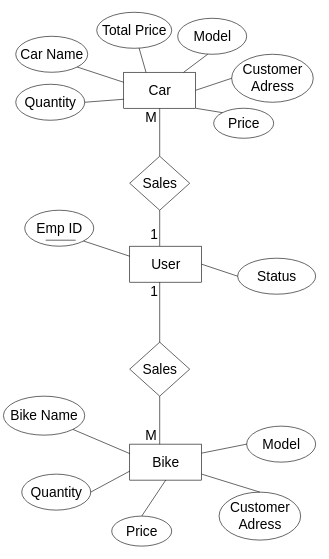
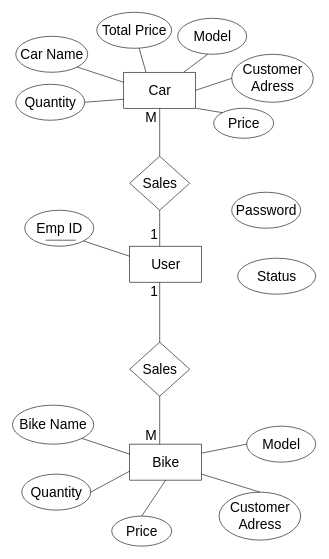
node "Password": added
edge "User" -- "Status": removed
node "Bike Name": moved (44, 416) -> (53, 425)
